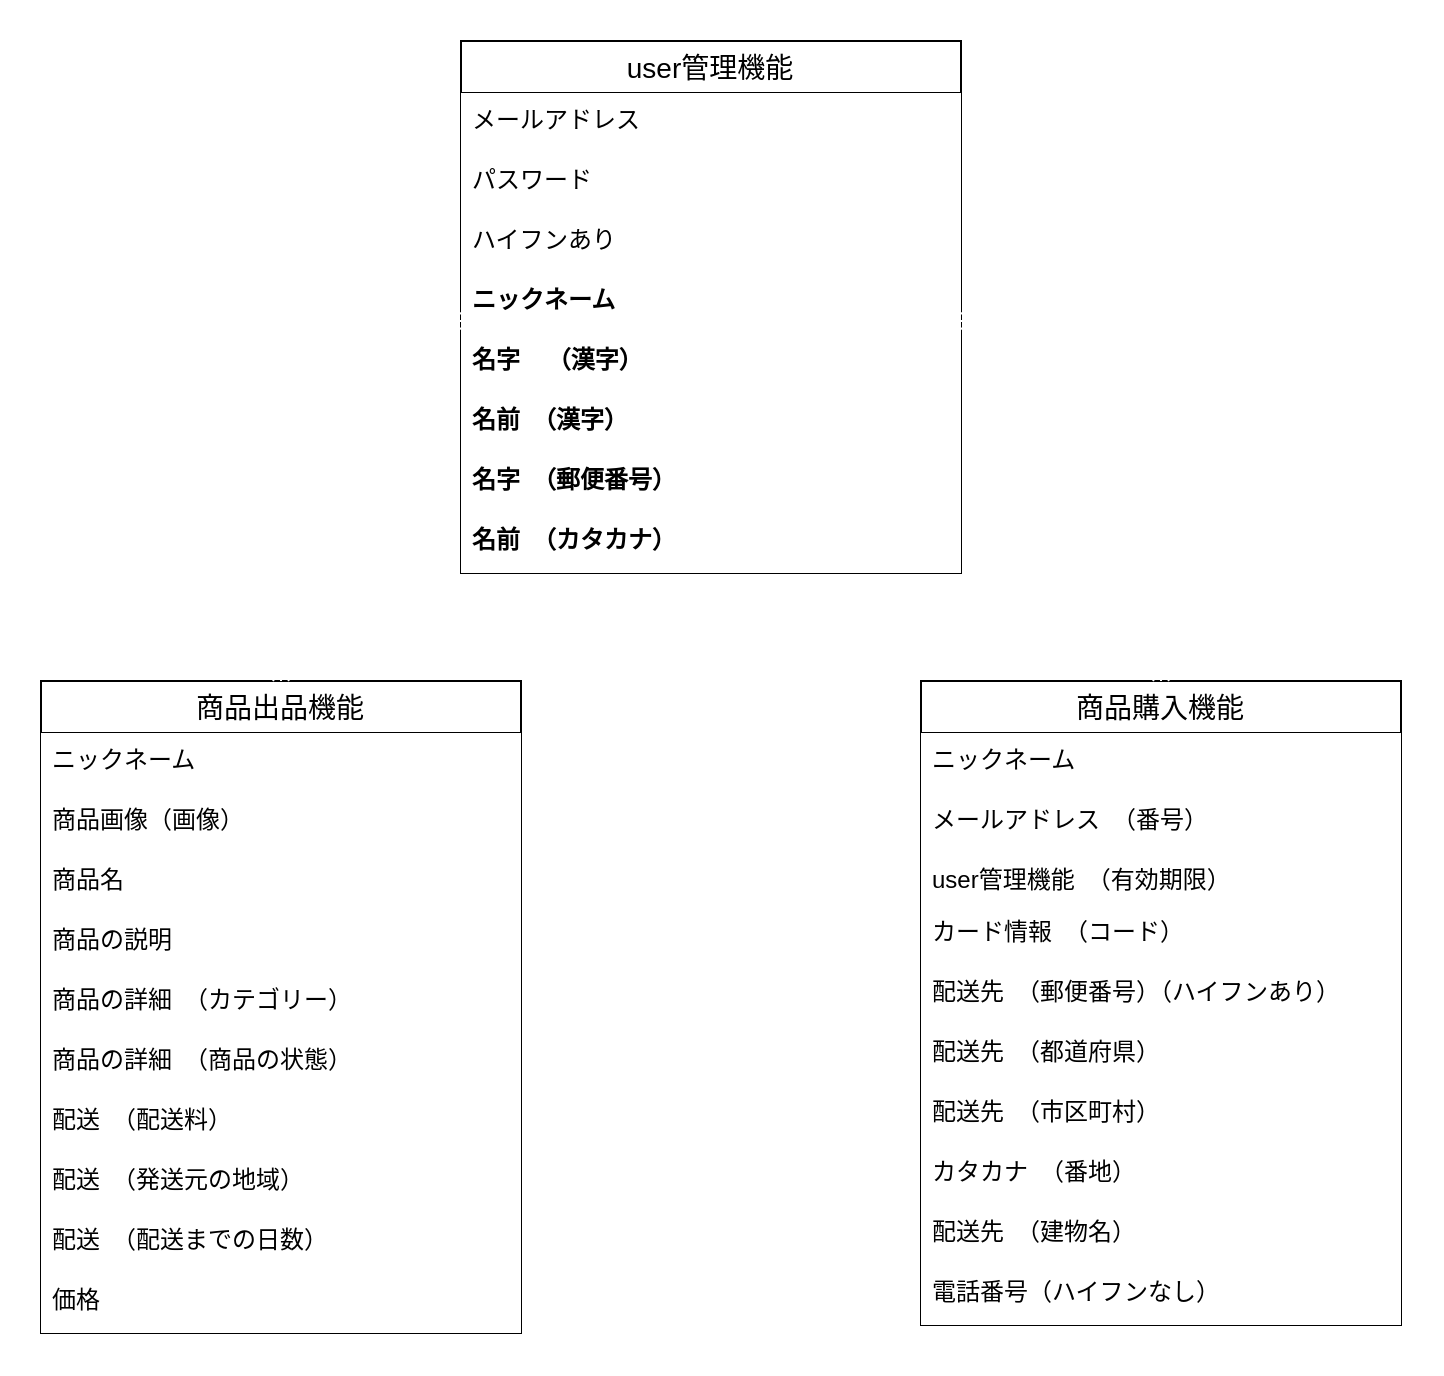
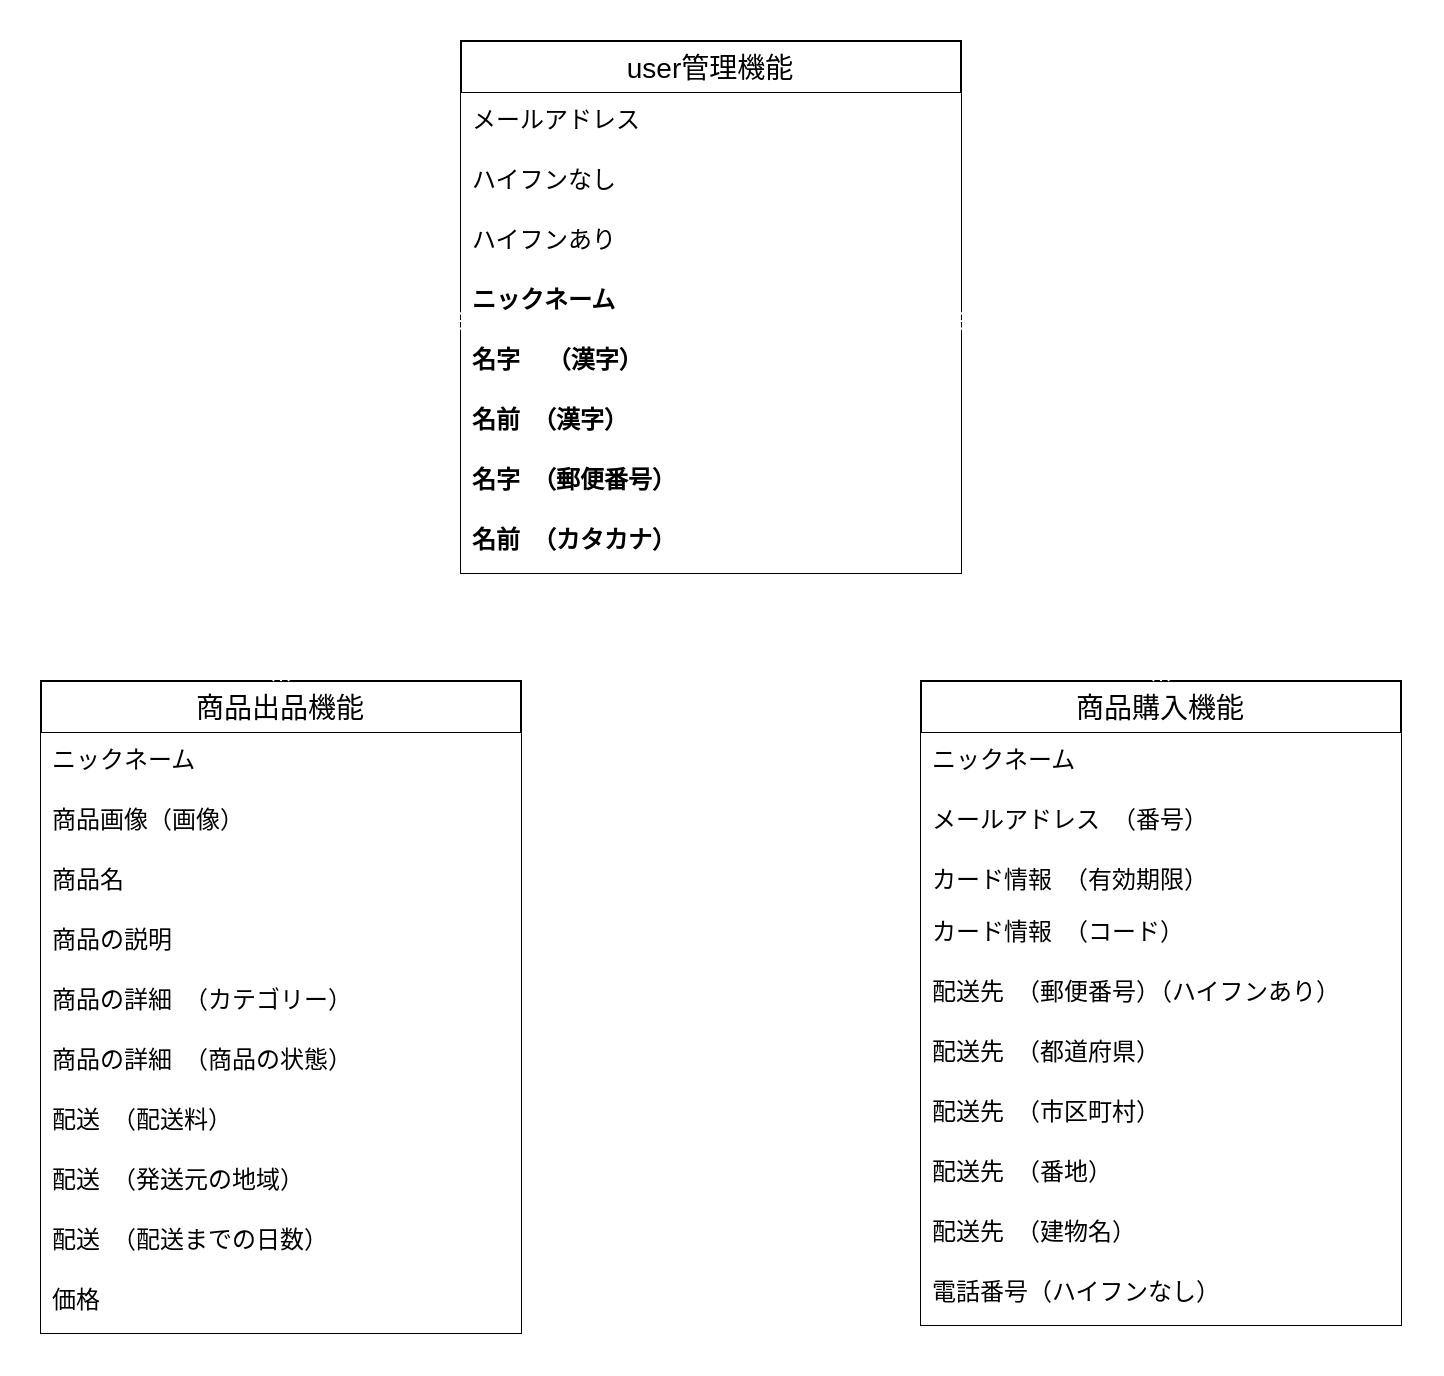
node "パスワード": label "パスワード" -> "ハイフンなし"
node "user管理機能 （有効期限）": label "user管理機能 （有効期限）" -> "カード情報 （有効期限）"
node "カタカナ （番地）": label "カタカナ （番地）" -> "配送先 （番地）"
